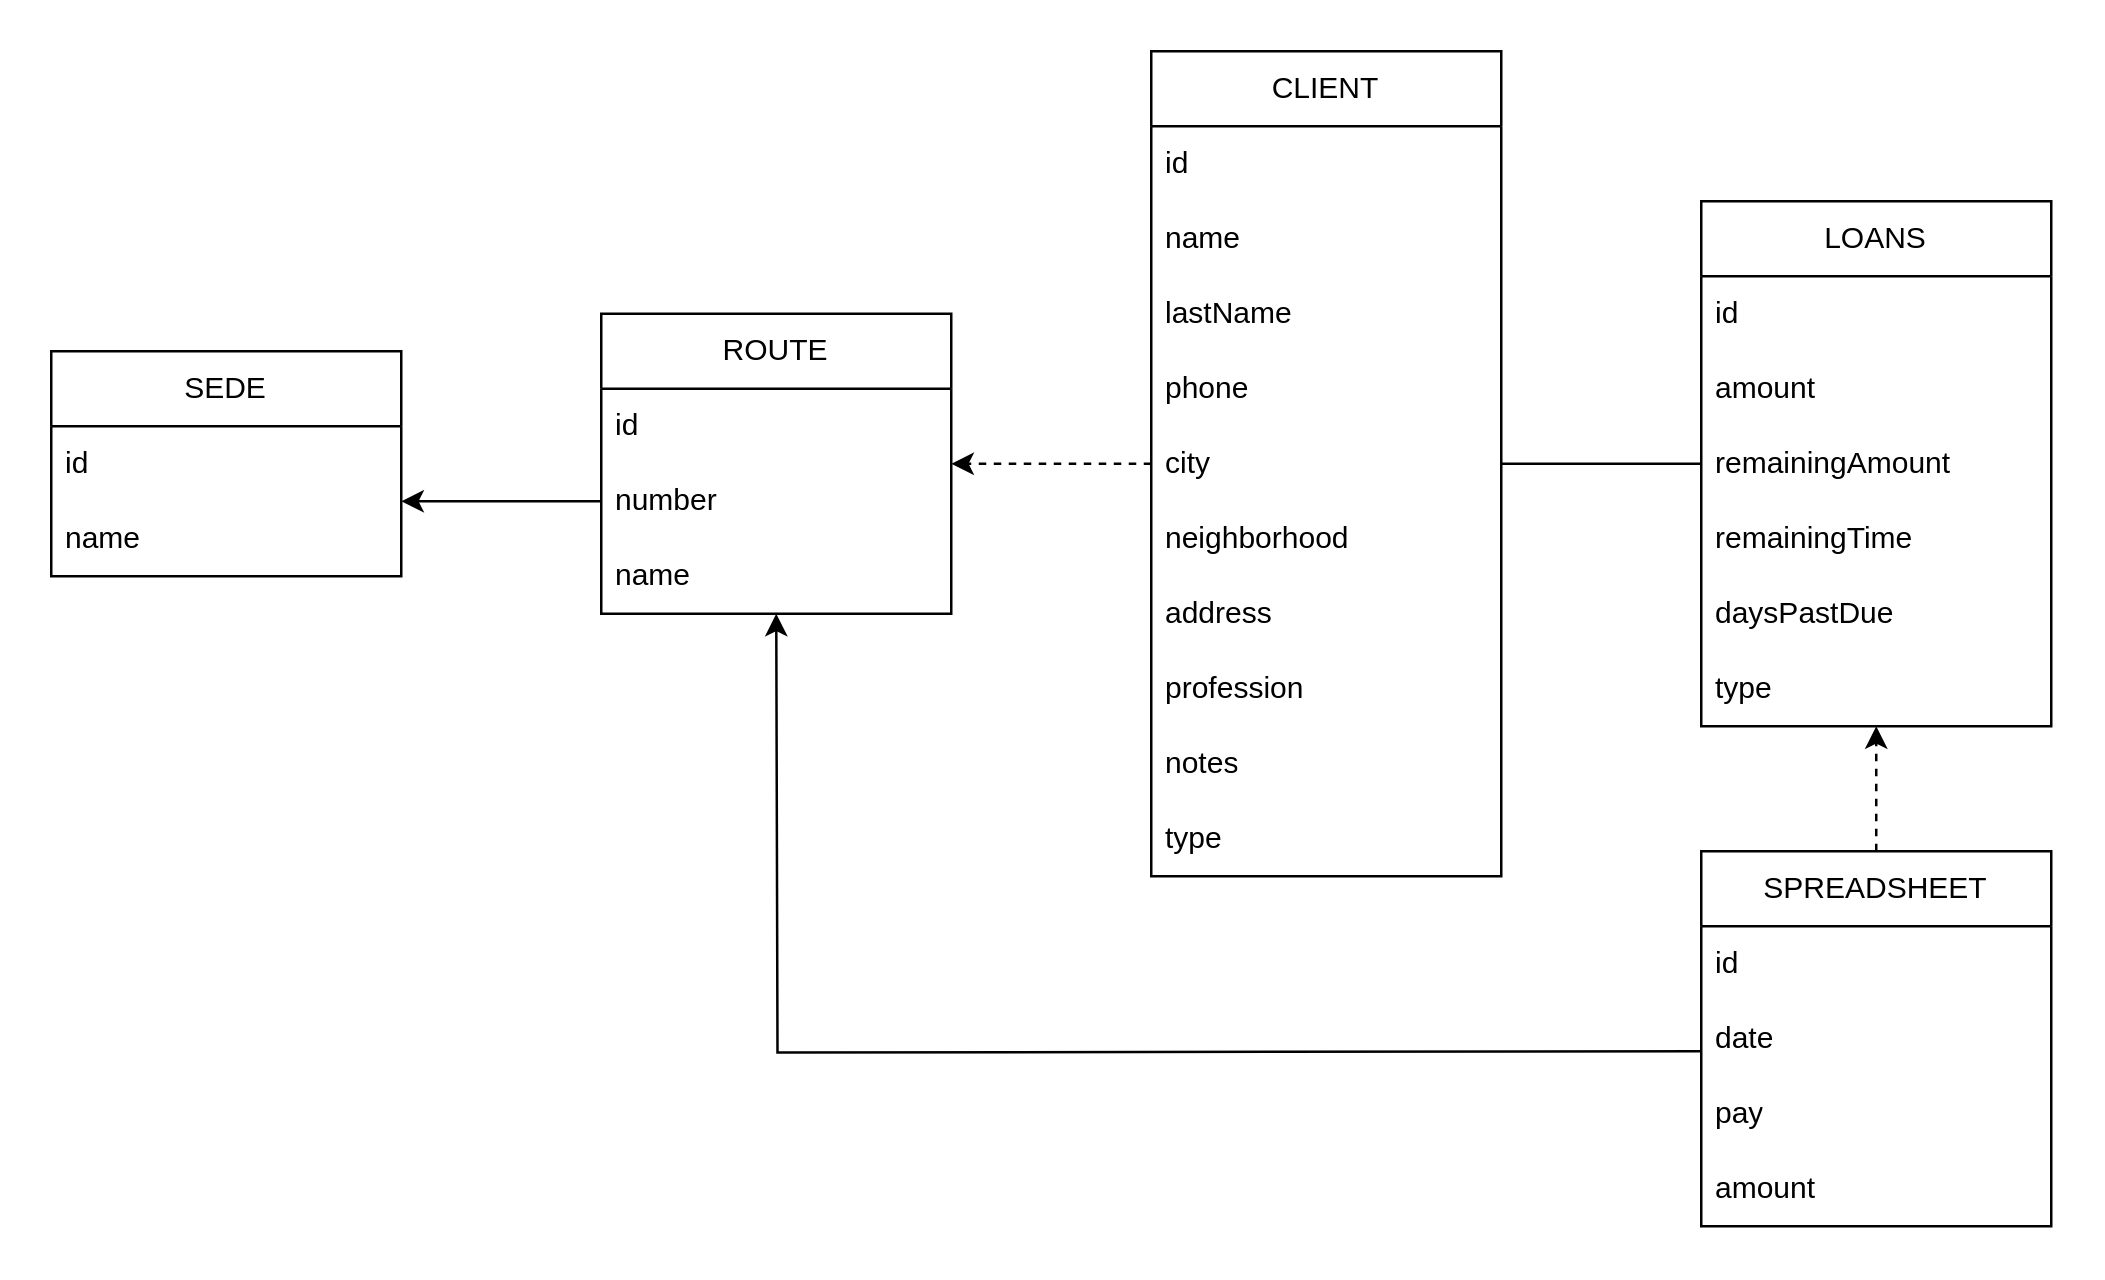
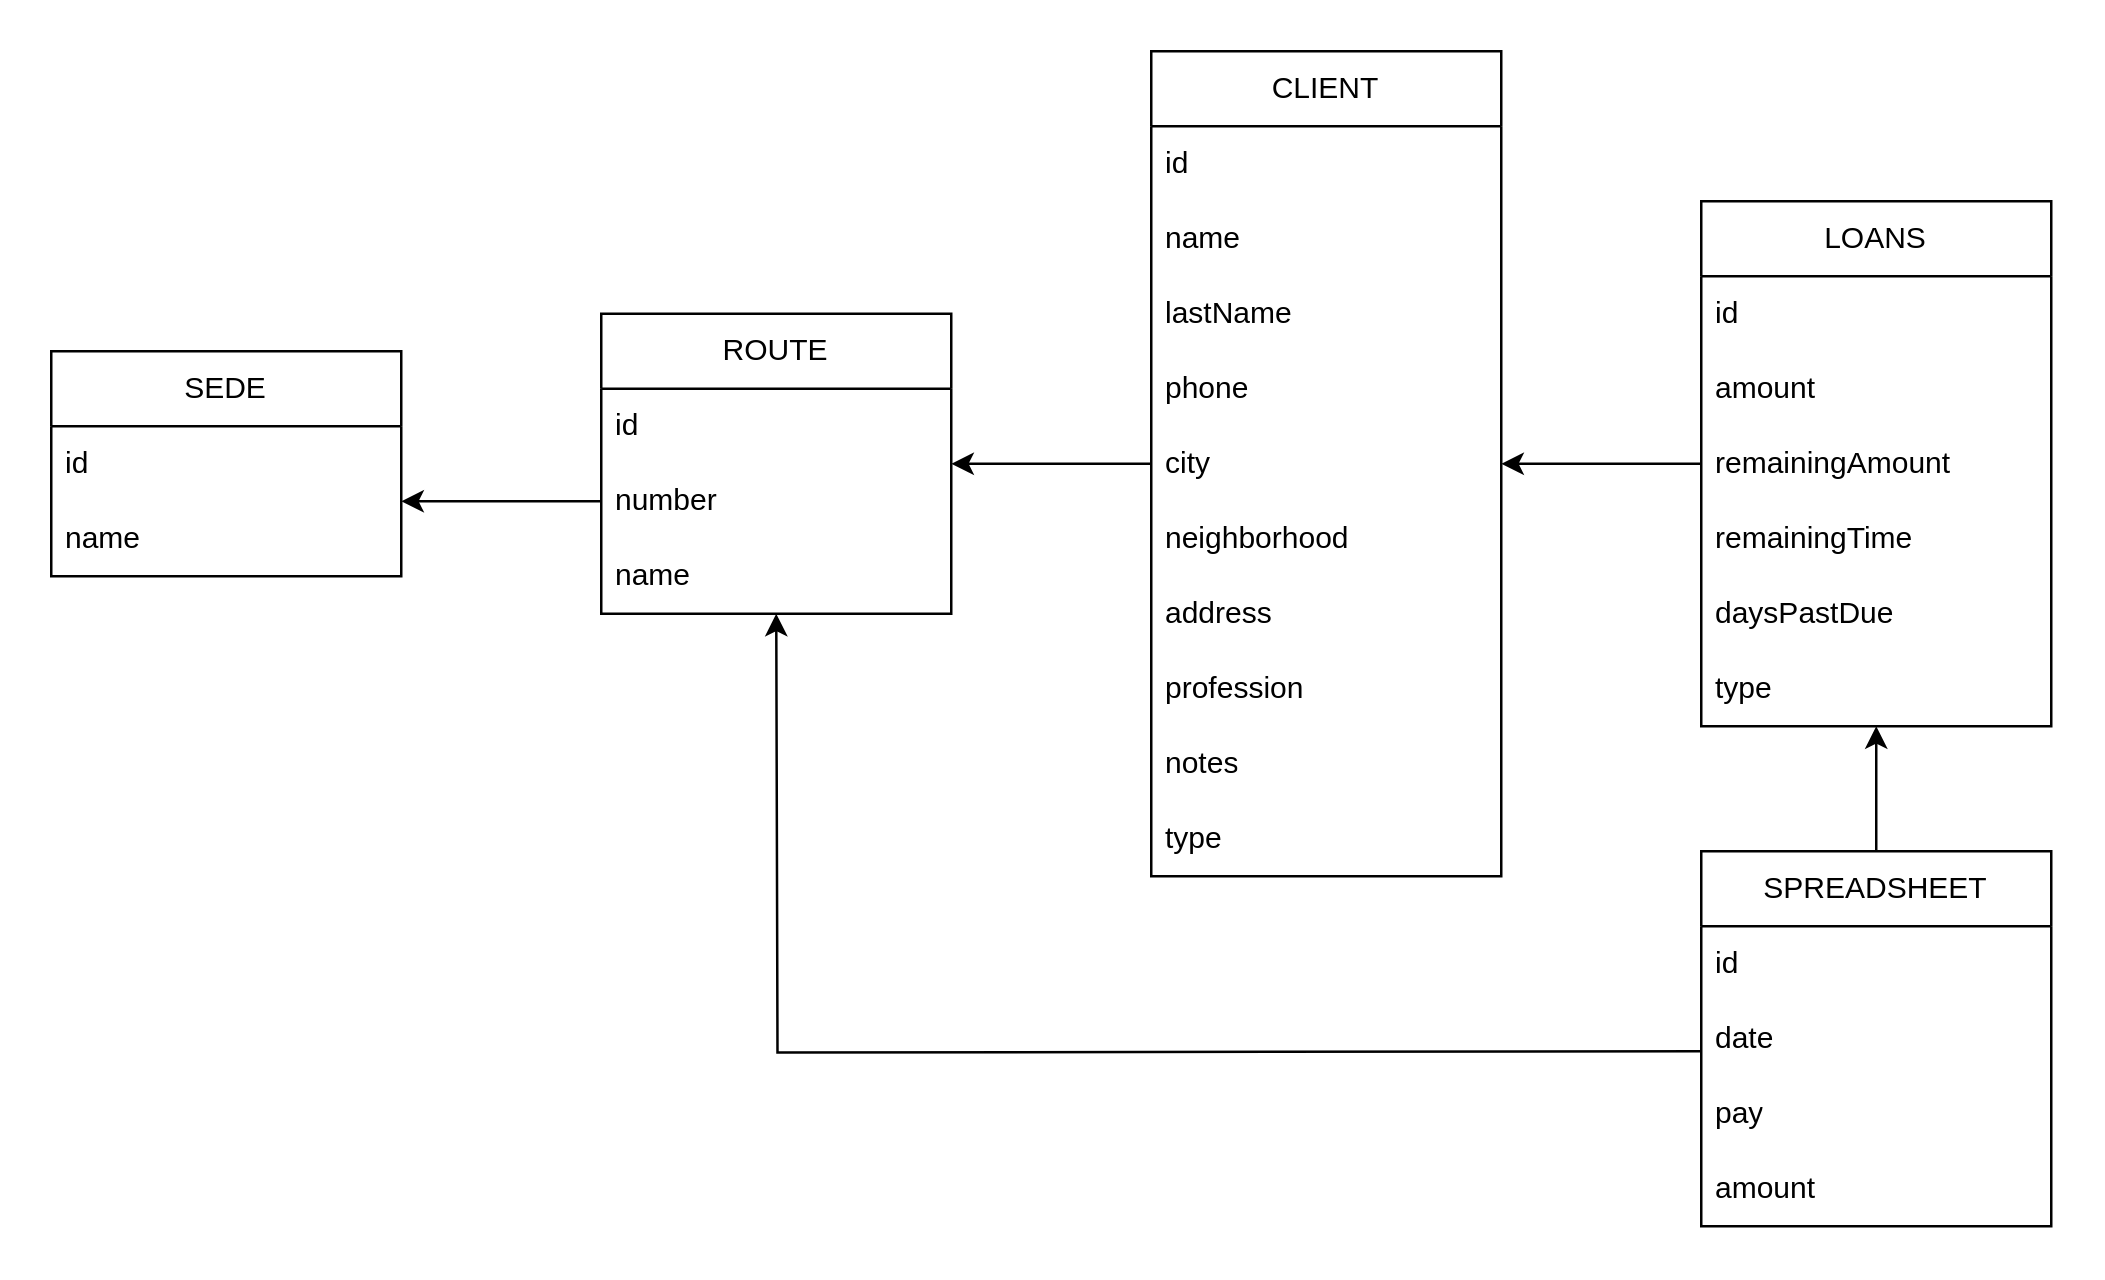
edge "CLIENT" -> "ROUTE": style dashed -> solid
edge "CLIENT" -- "LOANS": arrowhead none -> classic
edge "SPREADSHEET" -> "LOANS": style dashed -> solid
